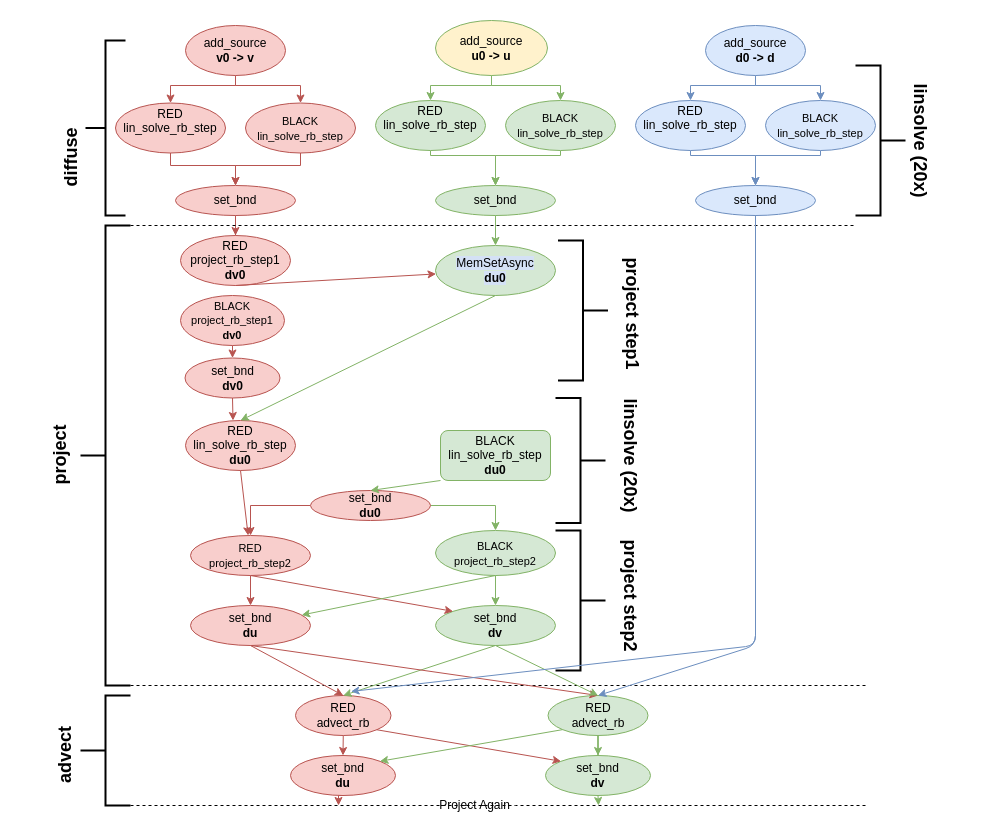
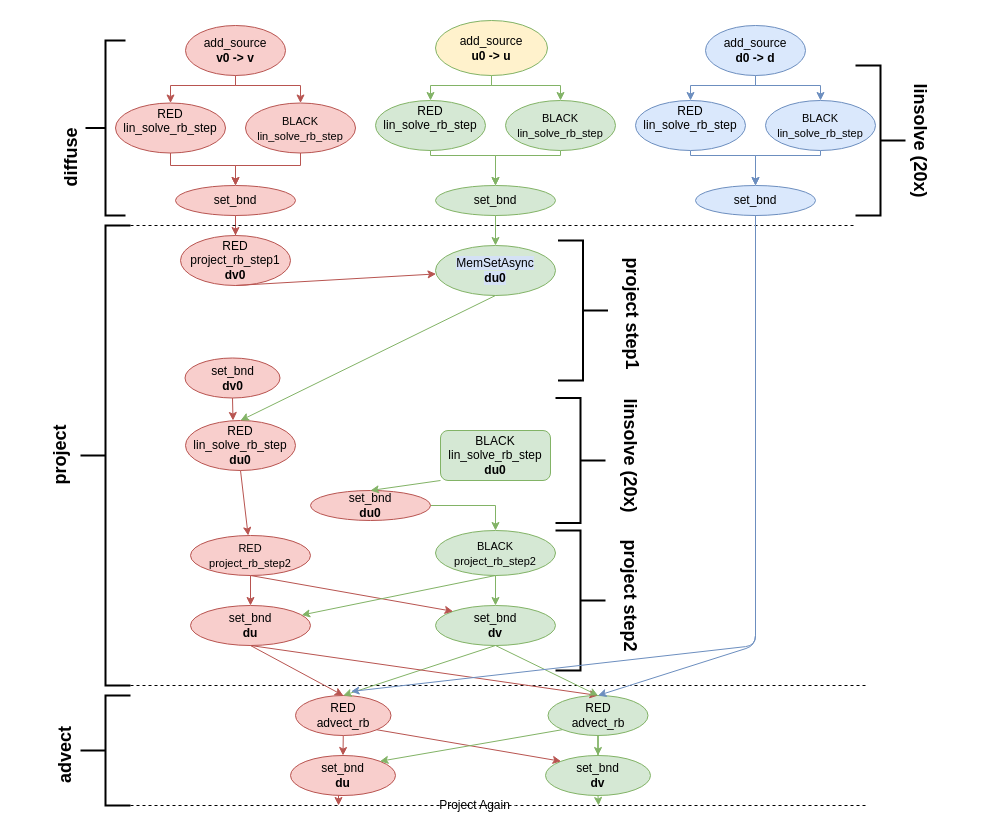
node "BLACKproject_rb_step1dv0": removed
edge "BLACKproject_rb_step1dv0" -> "set_bnd dv0": removed
edge "set_bnd du0" -> "RED project_rb_step2": removed
